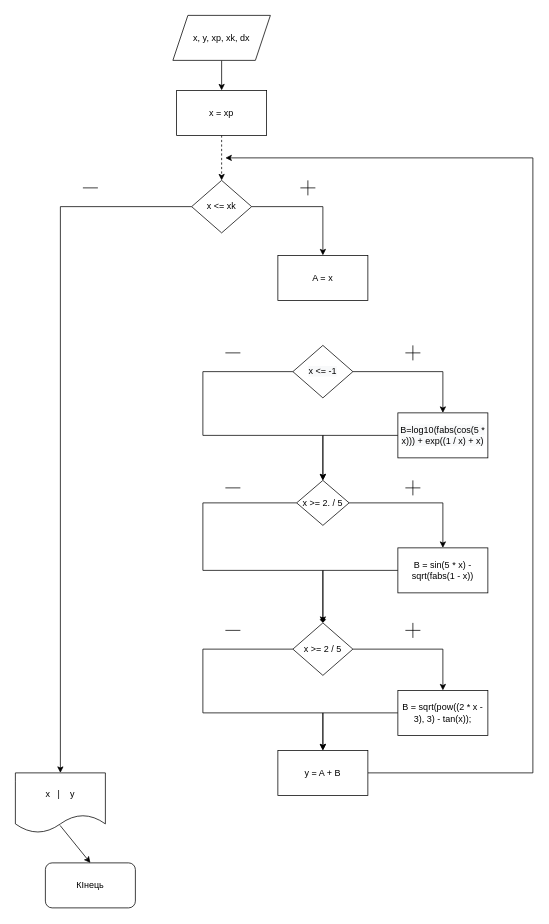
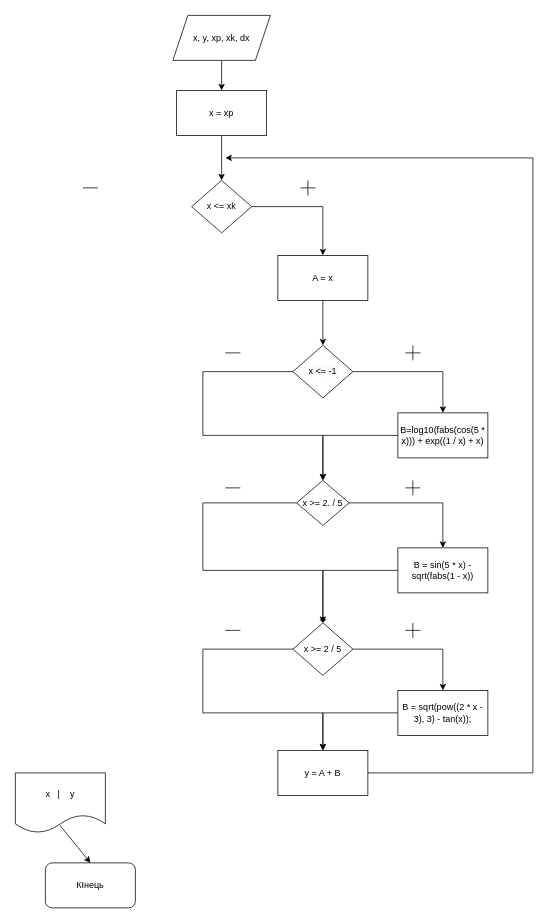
edge "x = xp" -> "x <= xk": style dashed -> solid
edge "A = x" -> "x <= -1": added
edge "x <= xk" -> "x | y": removed
